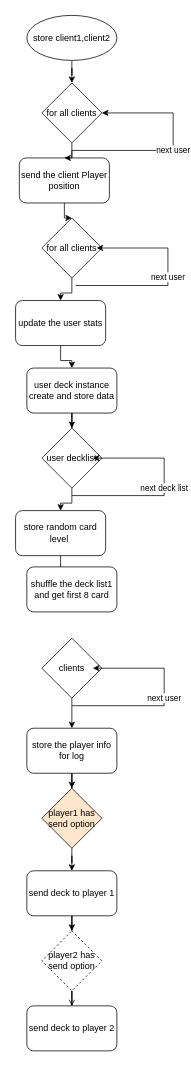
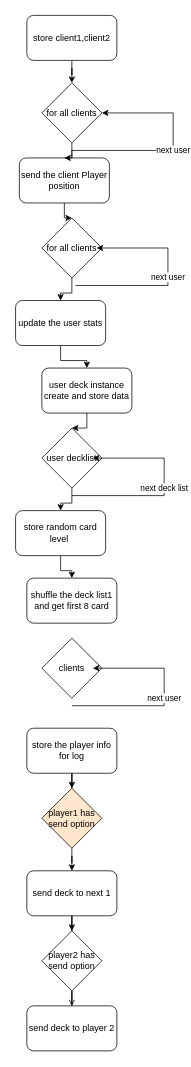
node "store client1,client2": shape ellipse -> rounded rectangle
node "user deck instance create and store data": moved (72, 390) -> (87, 390)
node "shuffle the deck list1 and get first 8 card": moved (72, 589) -> (72, 600)
edge "clients" -> "store the player info for log": removed
node "send deck to player 1": label "send deck to player 1" -> "send deck to next 1"
node "player2 has send option": style dashed -> solid
